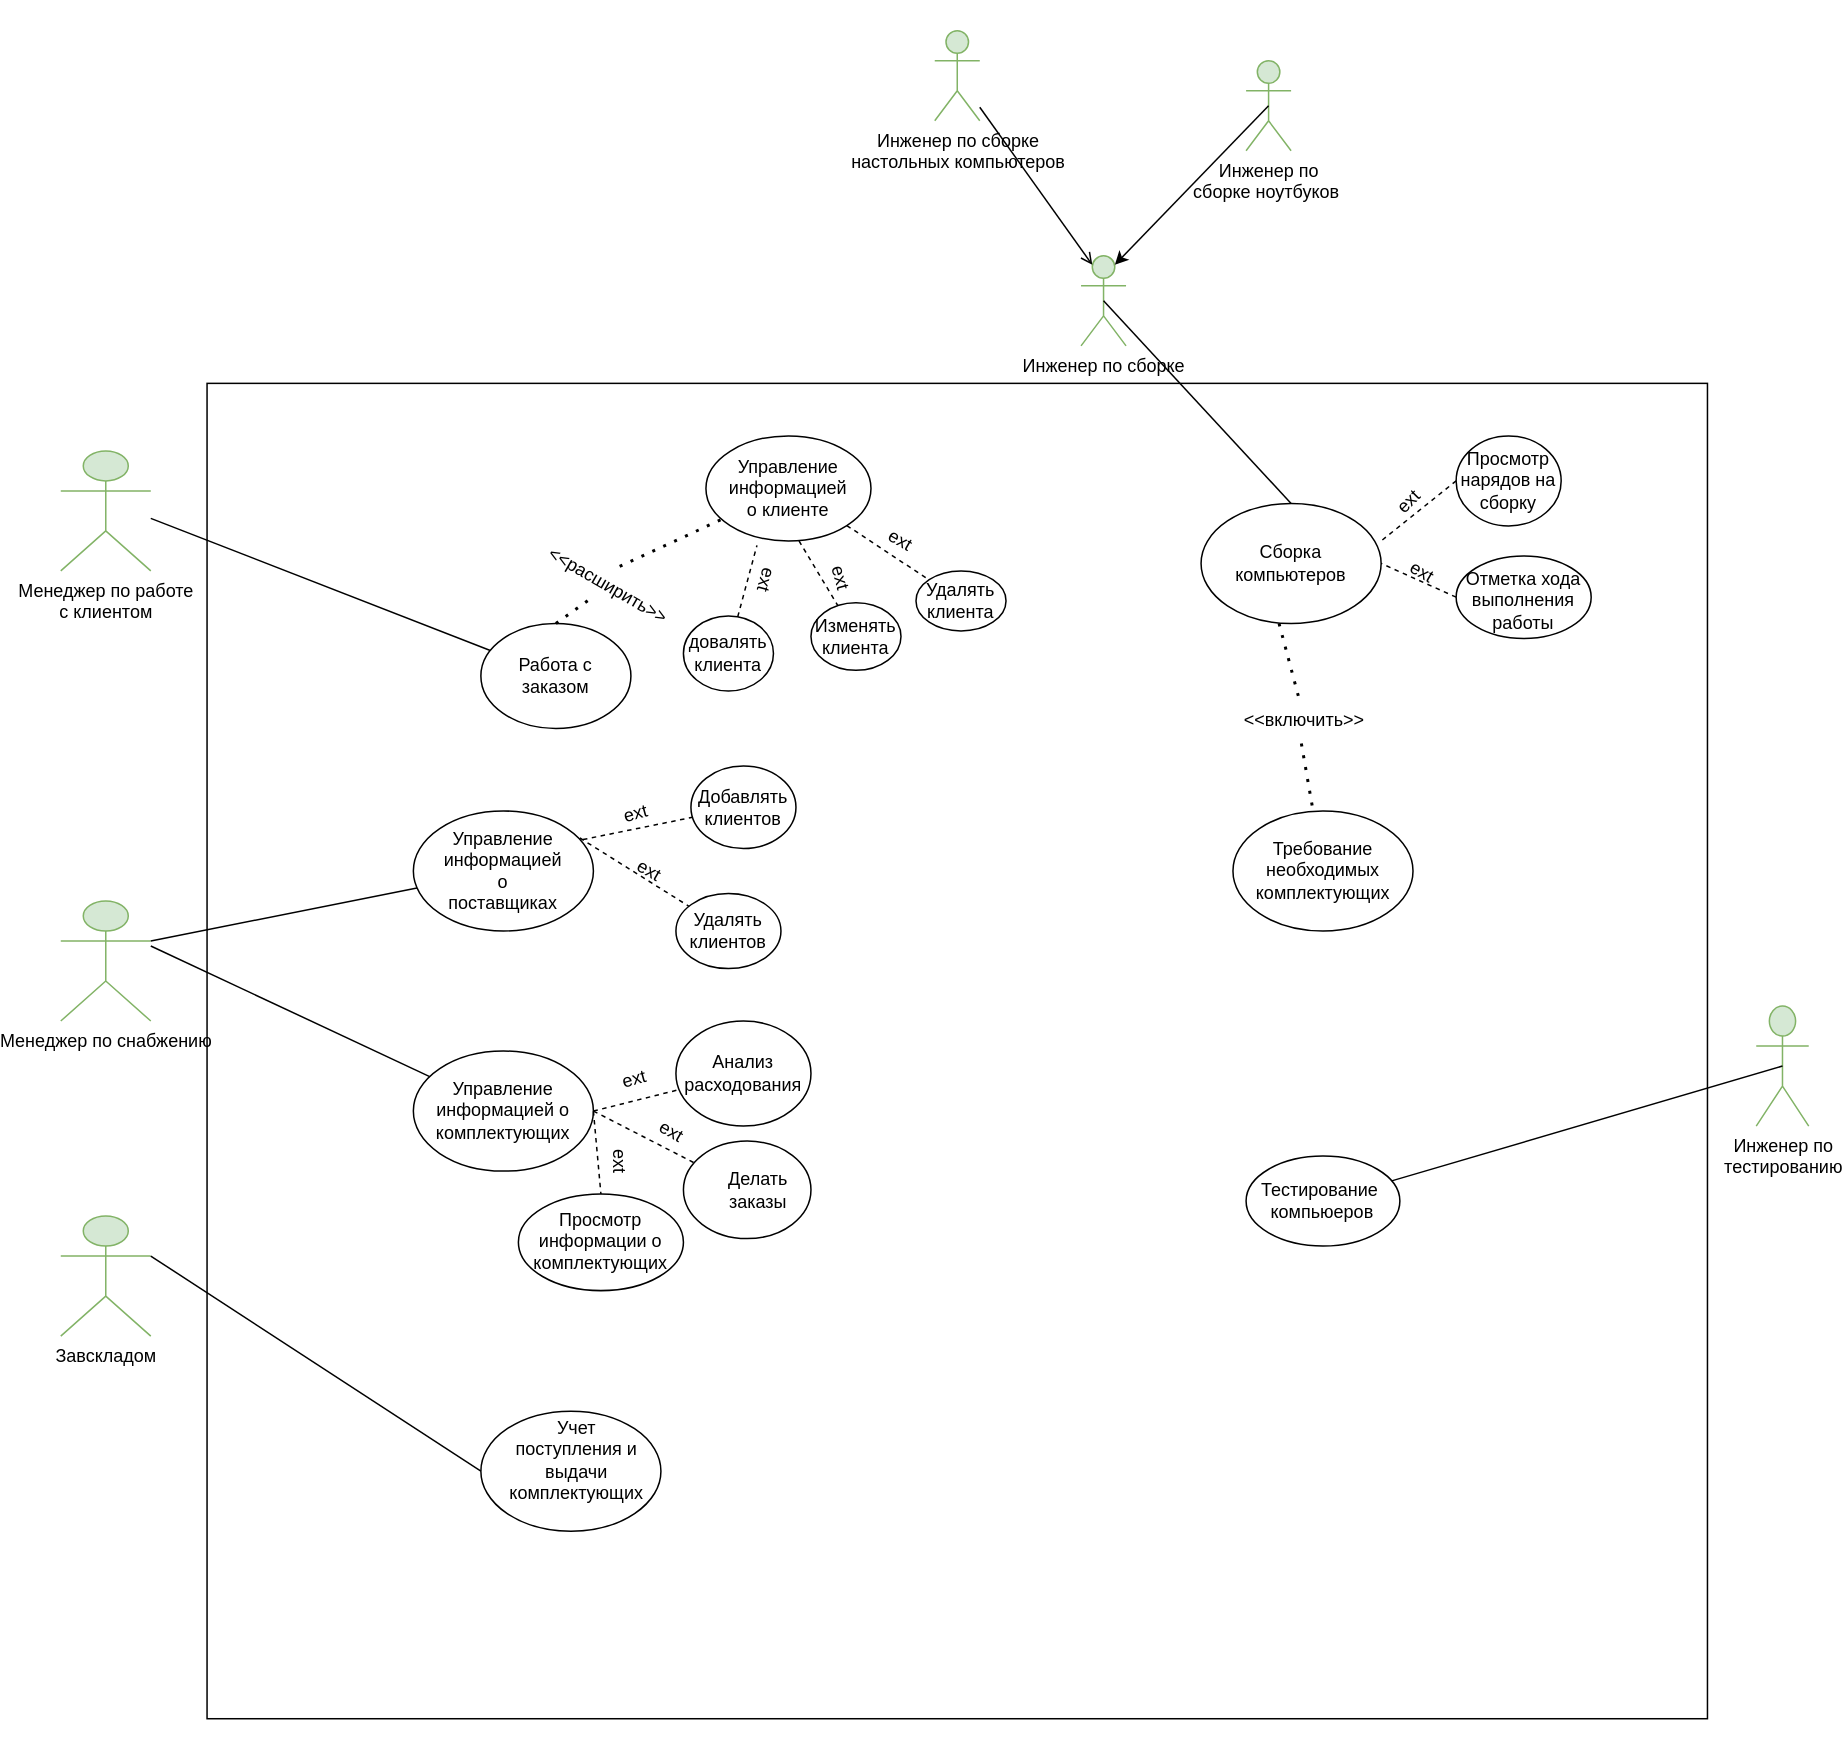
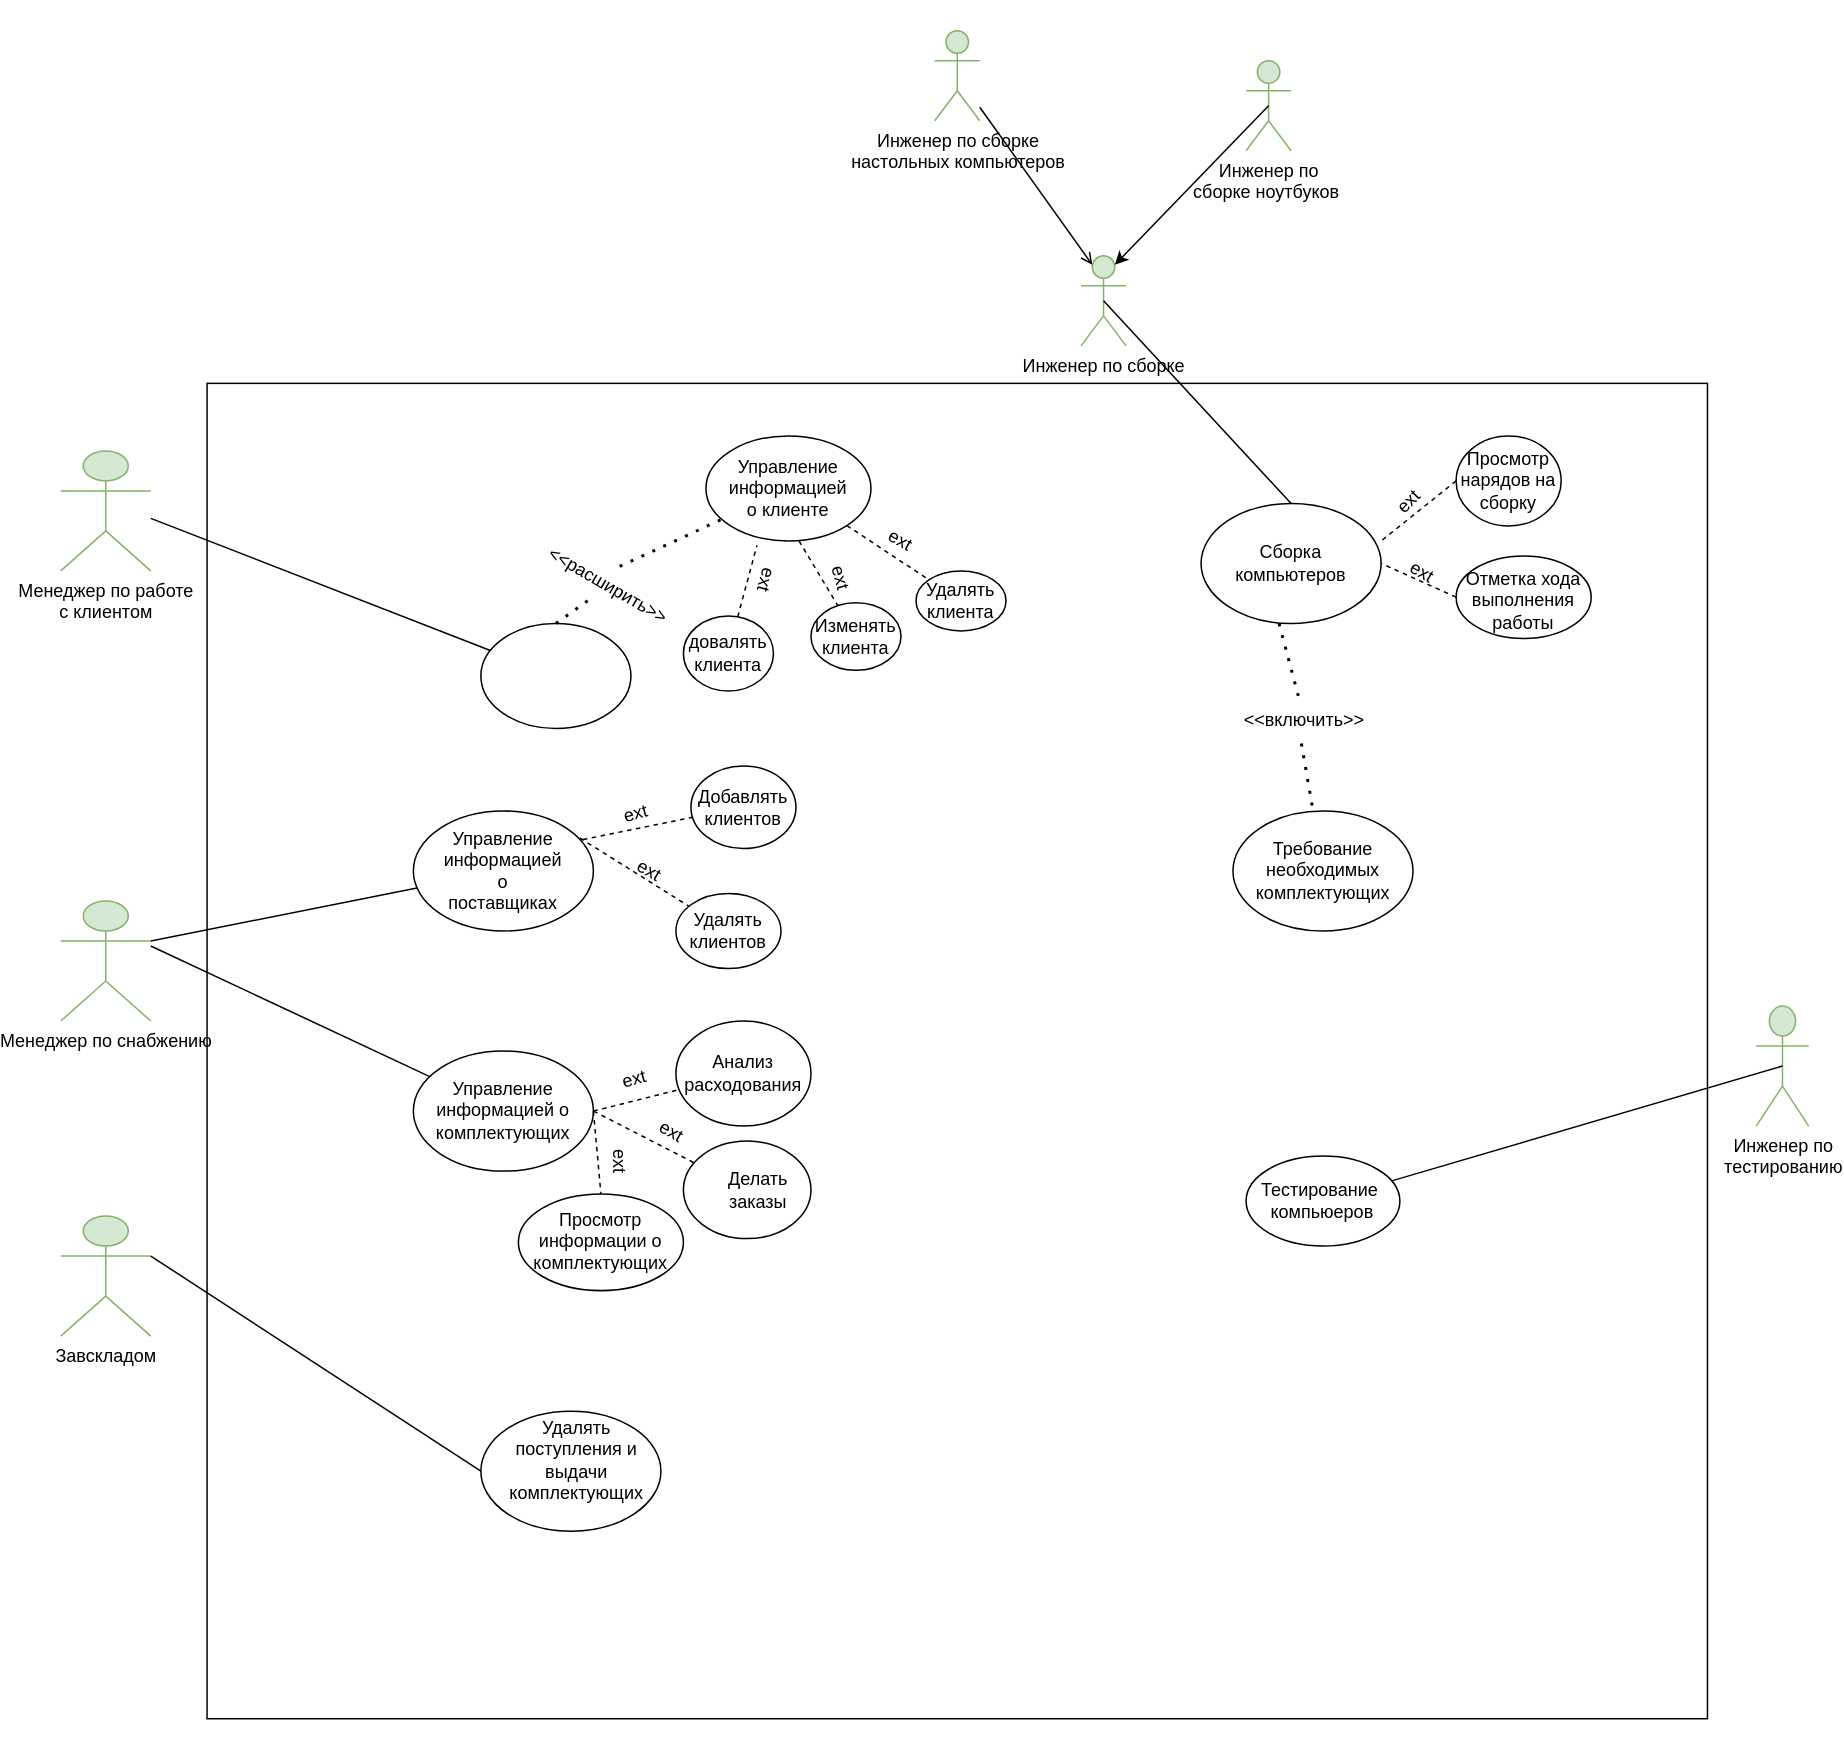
node "Работа с заказом": removed
node "Учет поступления и выдачи комплектующих": label "Учет поступления и выдачи комплектующих" -> "Удалять поступления и выдачи комплектующих"
